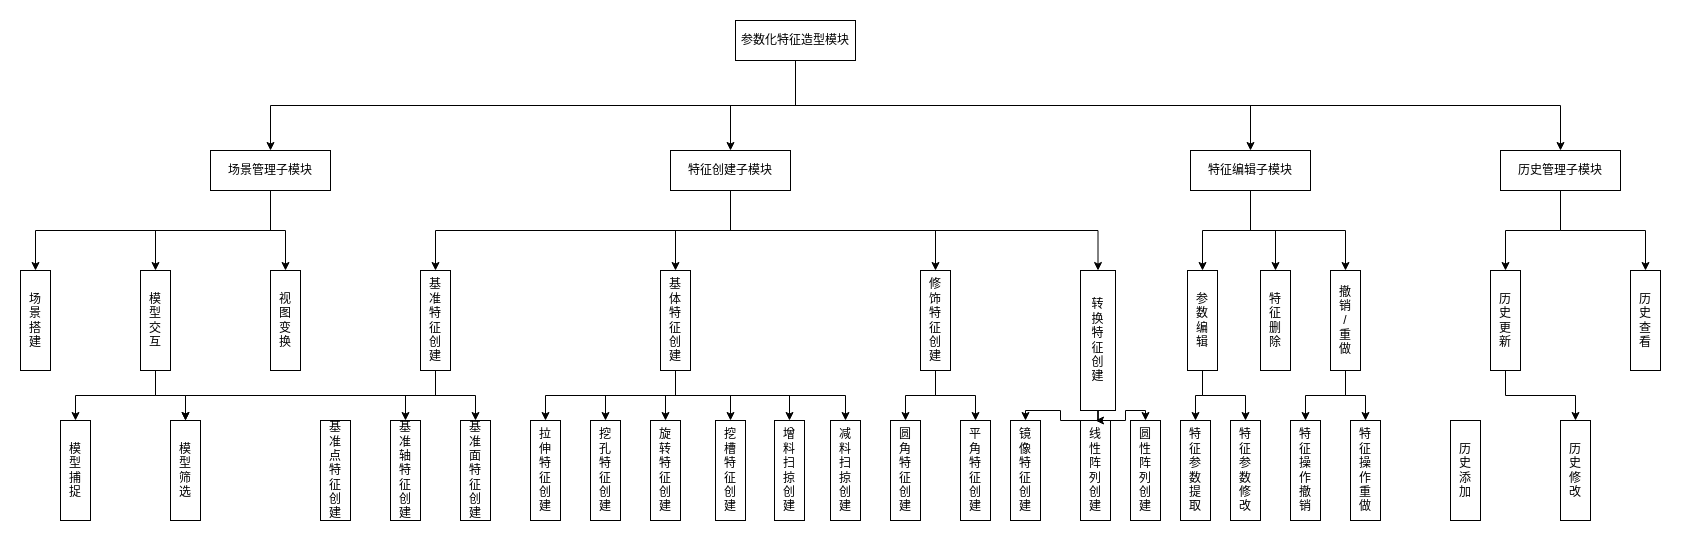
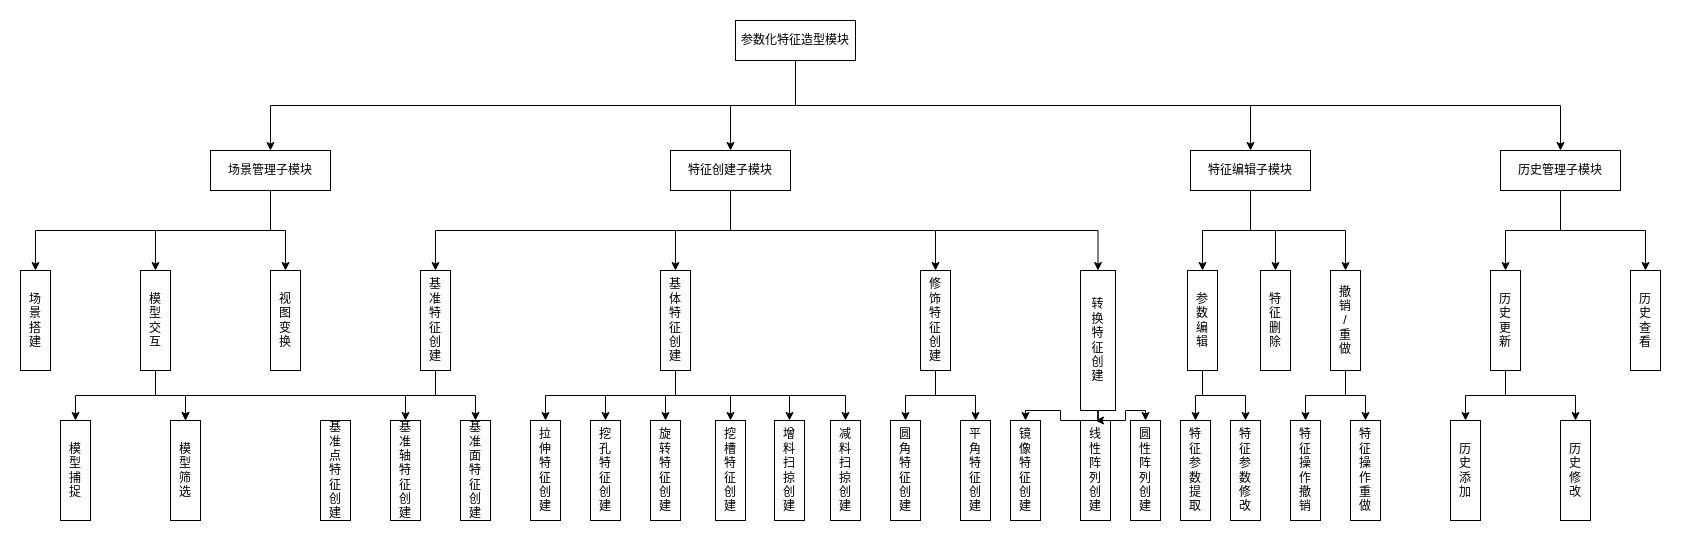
edge "历 史 更 新" -> "历 史 添 加": added
